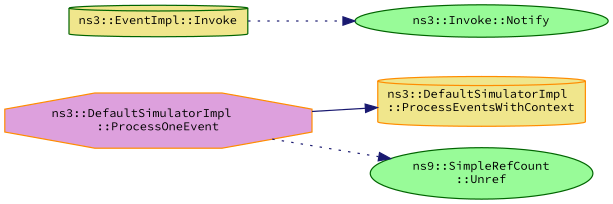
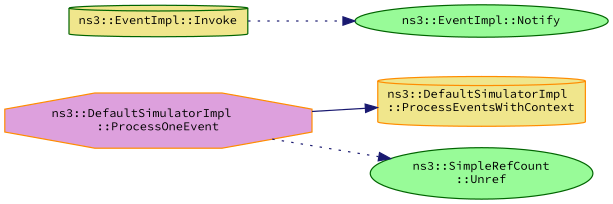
node "ns3::Invoke::Notify": label "ns3::Invoke::Notify" -> "ns3::EventImpl::Notify"
node "ns9::SimpleRefCount ::Unref": label "ns9::SimpleRefCount ::Unref" -> "ns3::SimpleRefCount ::Unref"
